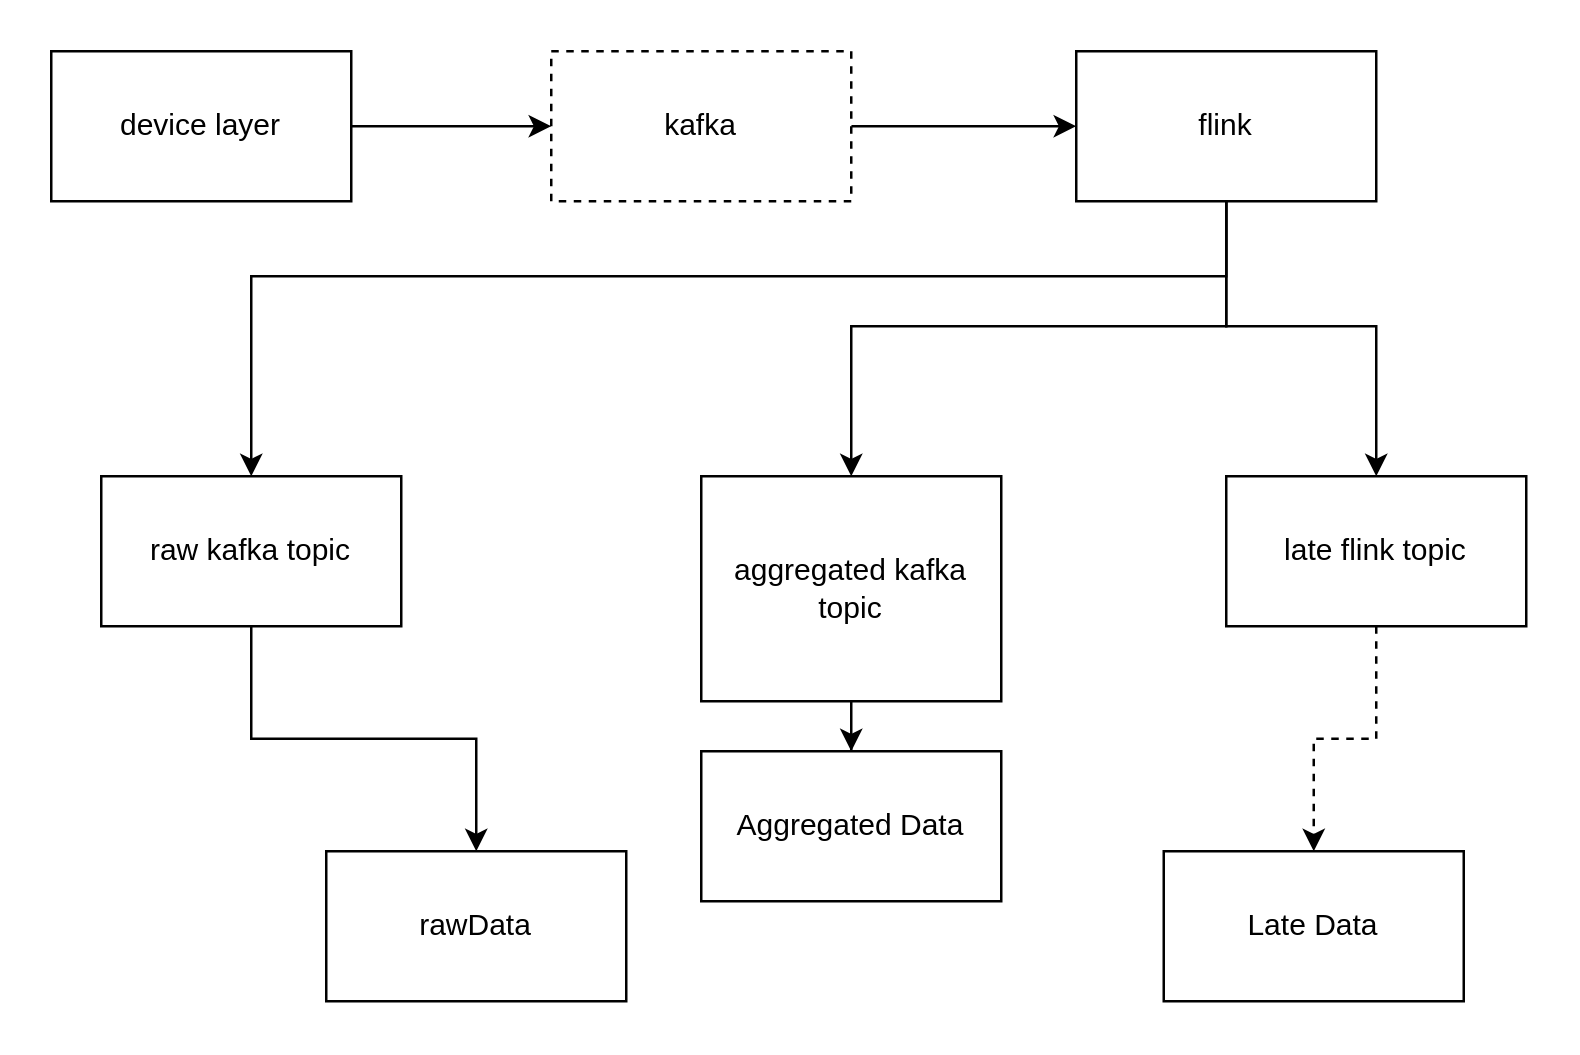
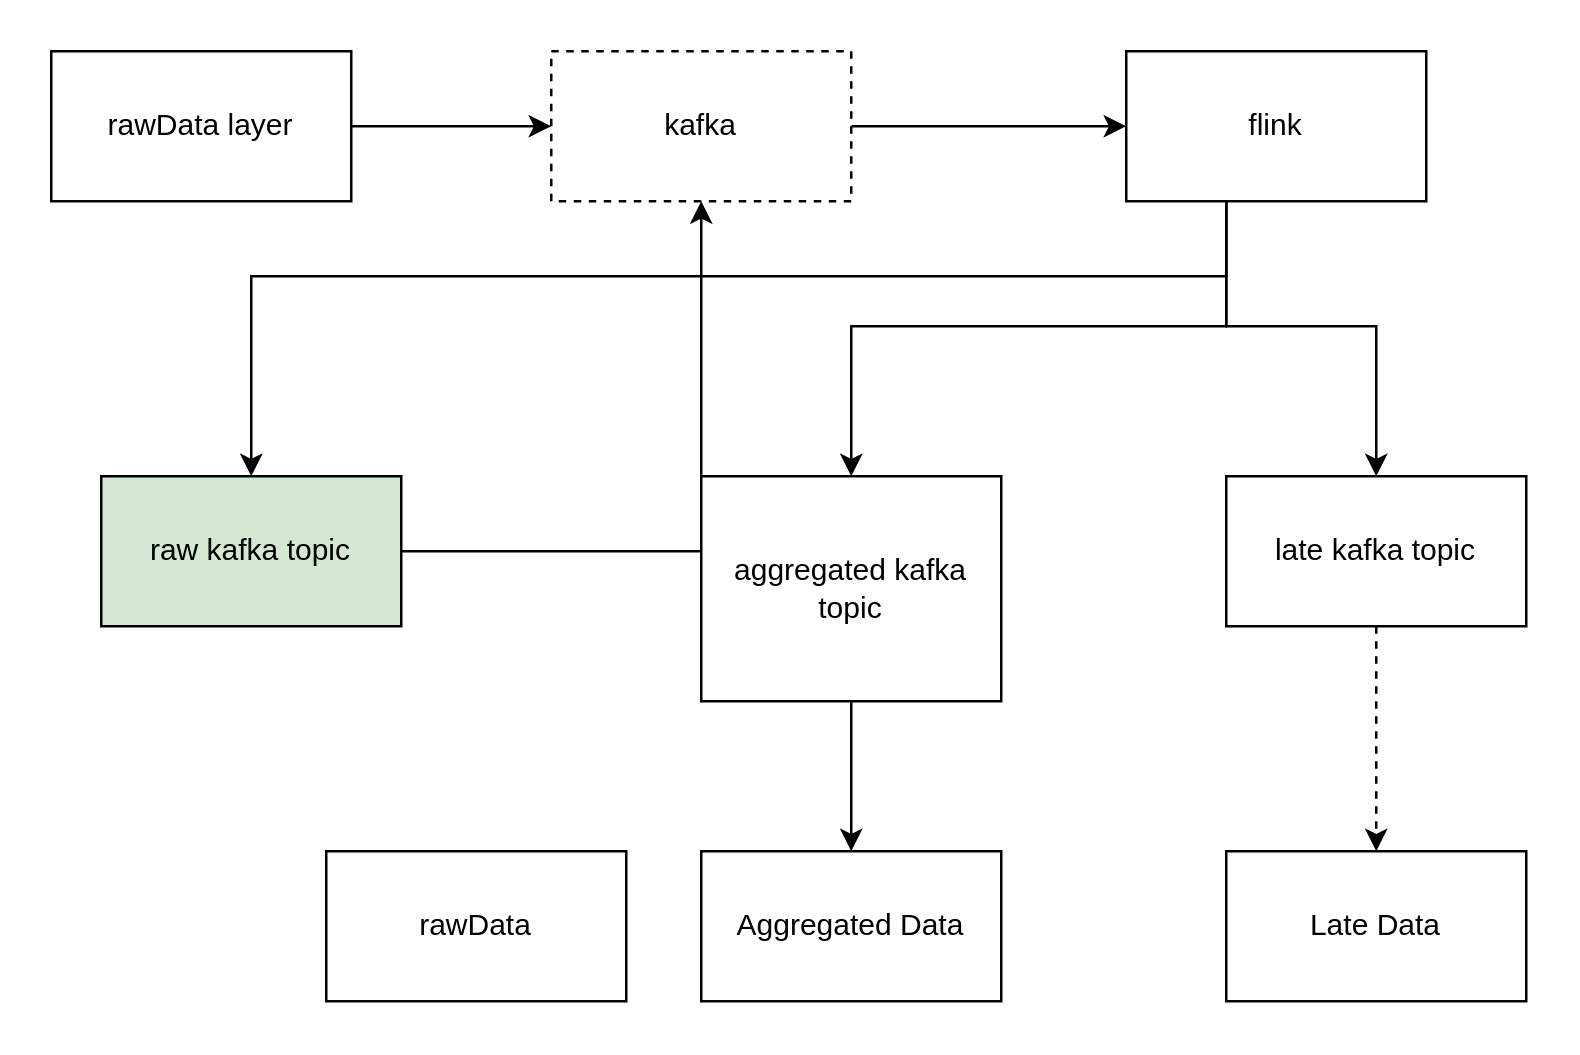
node "device layer": label "device layer" -> "rawData layer"
node "flink": moved (1226, 126) -> (1276, 126)
node "raw kafka topic": fillcolor #ffffff -> #d5e8d4
node "late flink topic": label "late flink topic" -> "late kafka topic"
edge "raw kafka topic" -> "rawData": now "raw kafka topic" -> "kafka"
node "Aggregated Data": moved (851, 826) -> (851, 926)
node "Late Data": moved (1314, 926) -> (1376, 926)
